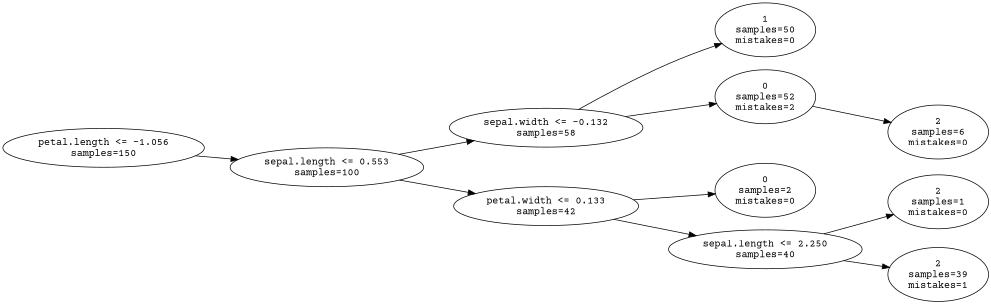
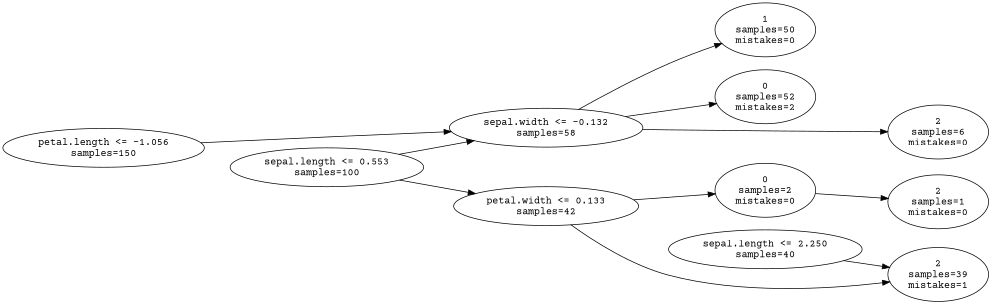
edge "0 samples=52 mistakes=2" -> "2 samples=6 mistakes=0": now "sepal.width <= -0.132 samples=58" -> "2 samples=6 mistakes=0"
edge "petal.length <= -1.056 samples=150" -> "sepal.length <= 0.553 samples=100": now "petal.length <= -1.056 samples=150" -> "sepal.width <= -0.132 samples=58"
edge "sepal.length <= 2.250 samples=40" -> "2 samples=1 mistakes=0": now "0 samples=2 mistakes=0" -> "2 samples=1 mistakes=0"
edge "petal.width <= 0.133 samples=42" -> "sepal.length <= 2.250 samples=40": now "petal.width <= 0.133 samples=42" -> "2 samples=39 mistakes=1"
